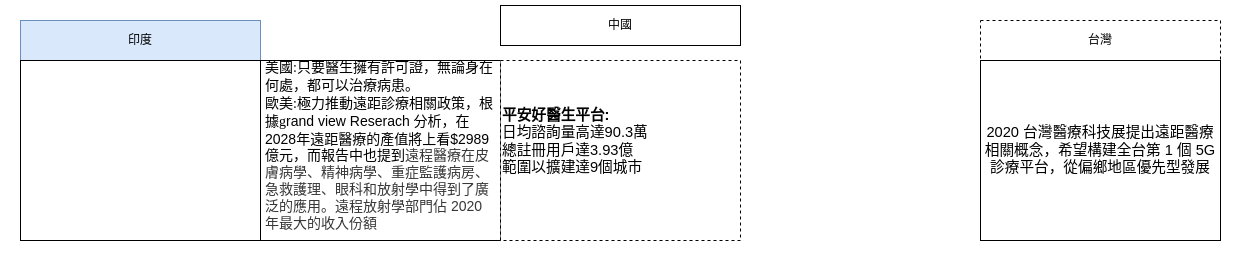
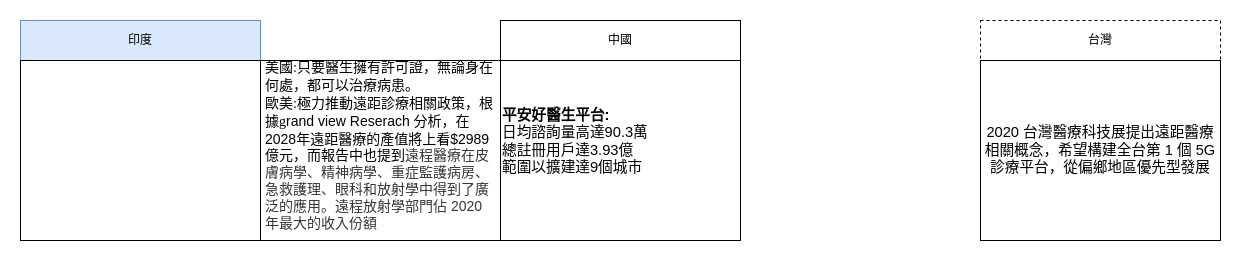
node "中國": moved (621, 26) -> (621, 41)
node "平安好醫生平台: 日均諮詢量高達90.3萬 總註冊用戶達3.93億 範圍以擴建達9個城市": style dashed -> solid
